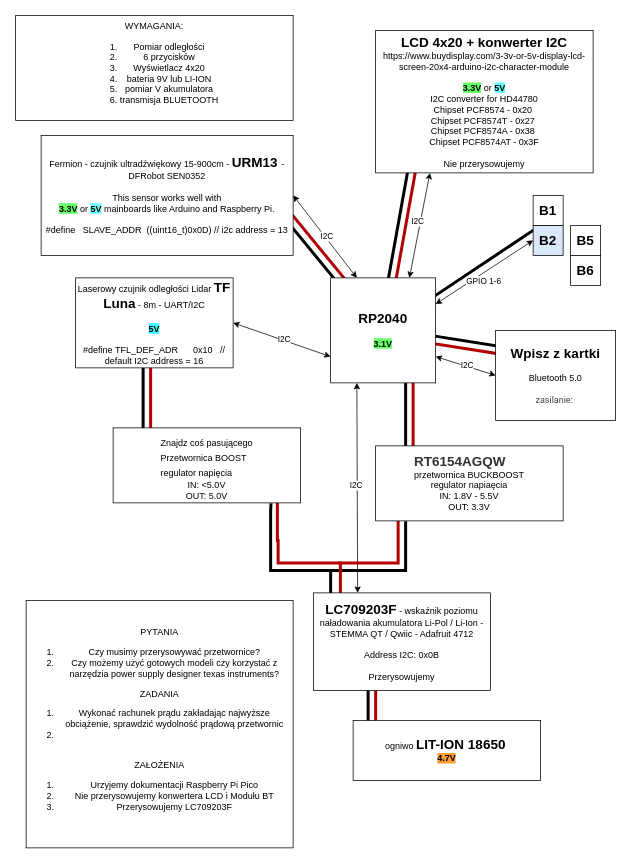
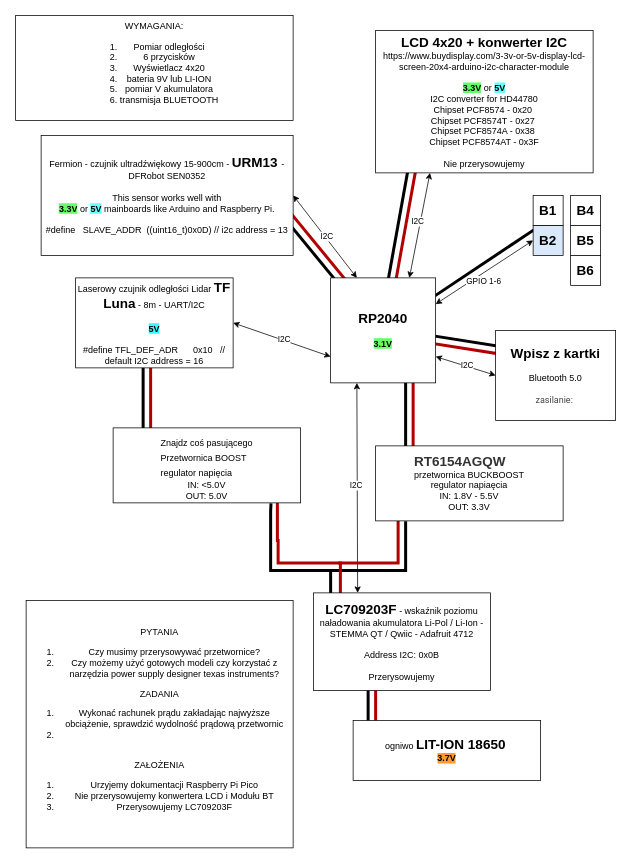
node "B4": added
node "ogniwo LIT-ION 18650 4.7V": label "ogniwo LIT-ION 18650 4.7V" -> "ogniwo LIT-ION 18650 3.7V"
